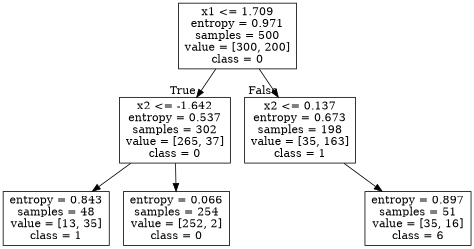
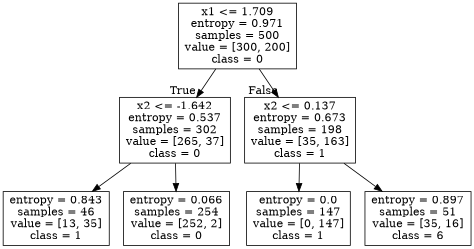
node "entropy = 0.843 samples = 48 value = [13, 35] class = 1": label "entropy = 0.843 samples = 48 value = [13, 35] class = 1" -> "entropy = 0.843 samples = 46 value = [13, 35] class = 1"
node "entropy = 0.0 samples = 147 value = [0, 147] class = 1": added
